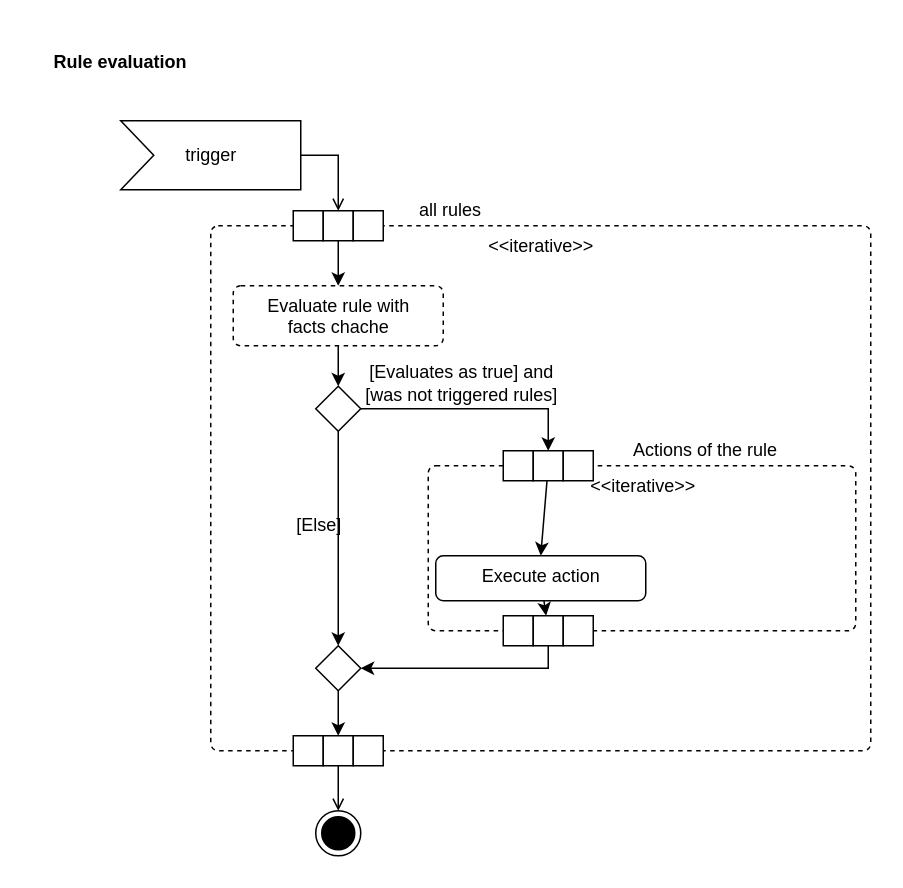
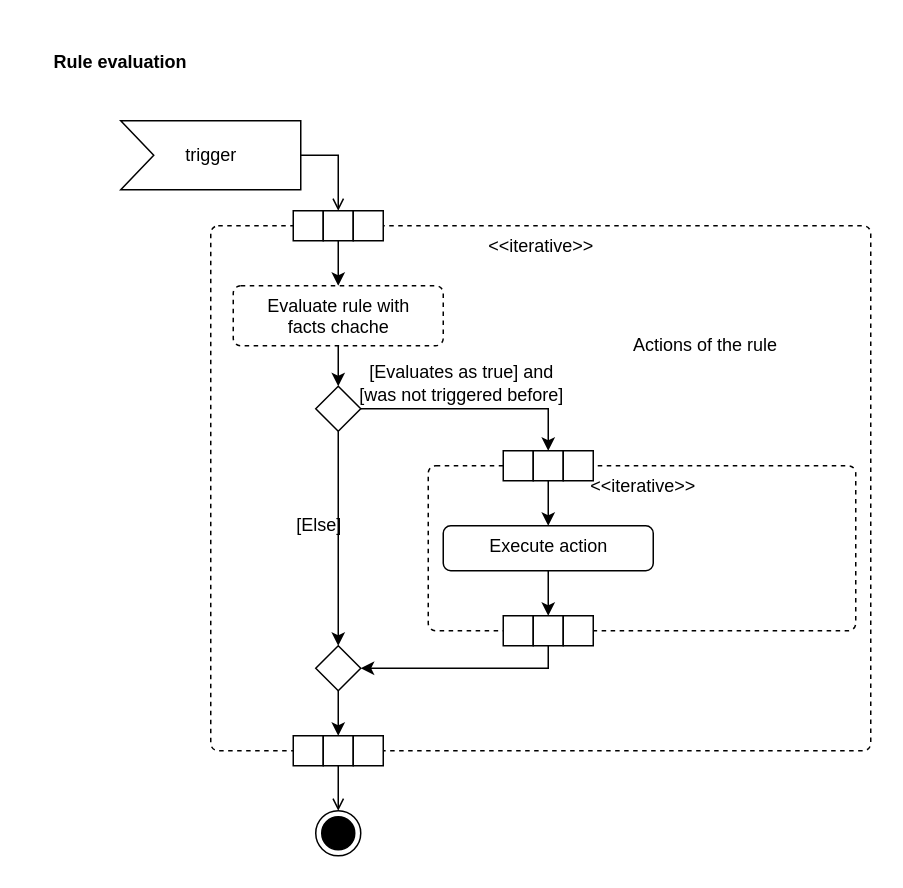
node "all rules": removed
node "[Evaluates as true] and [was not triggered rules]": label "[Evaluates as true] and [was not triggered rules]" -> "[Evaluates as true] and [was not triggered before]"
node "Actions of the rule": moved (706, 451) -> (706, 346)
node "Execute action": moved (541, 578) -> (548, 548)
